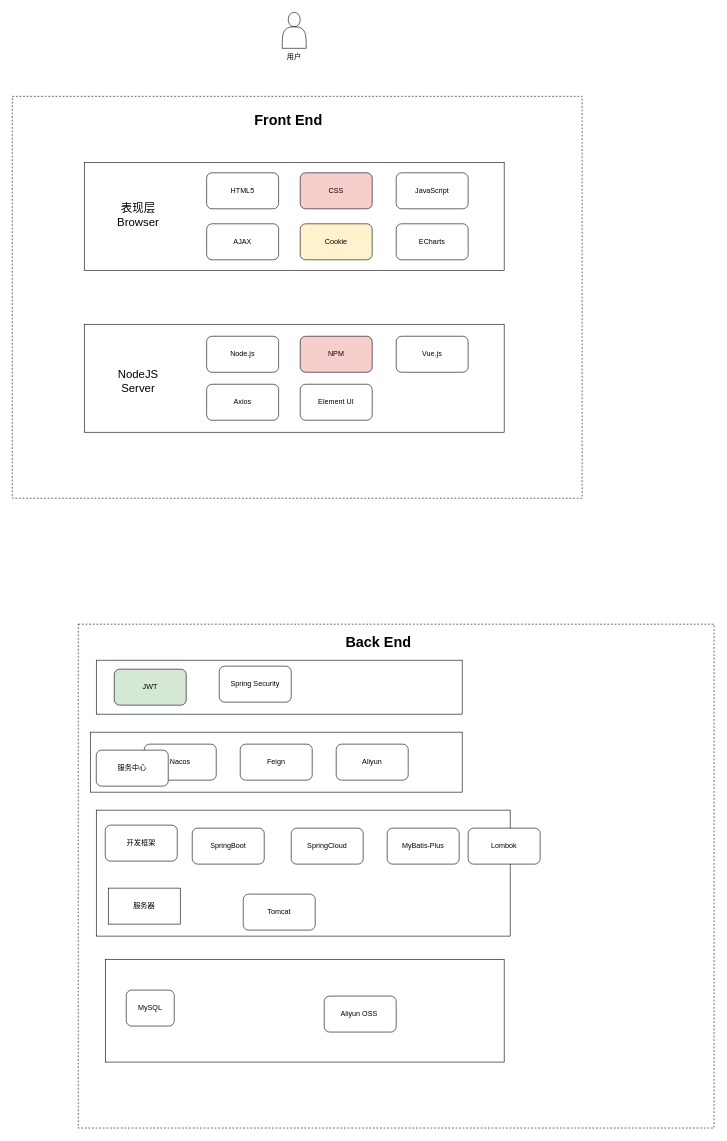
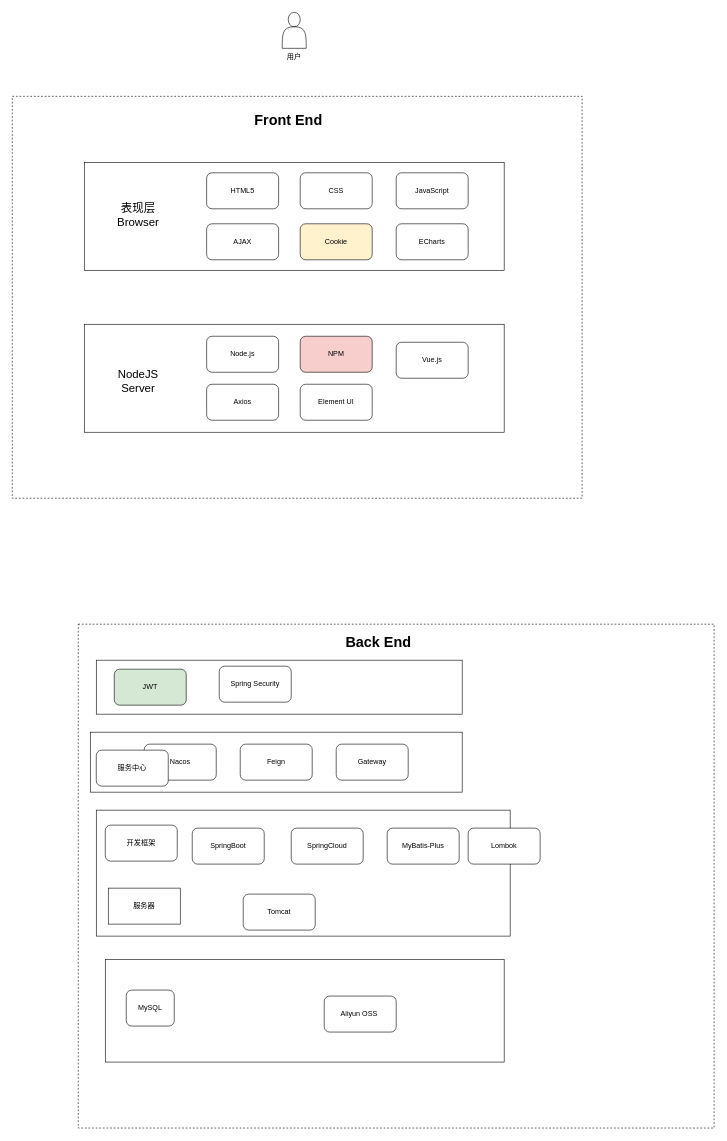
node "CSS": fillcolor #f8cecc -> #ffffff
node "Vue.js": moved (432, 354) -> (432, 360)
node "Aliyun": label "Aliyun" -> "Gateway"
